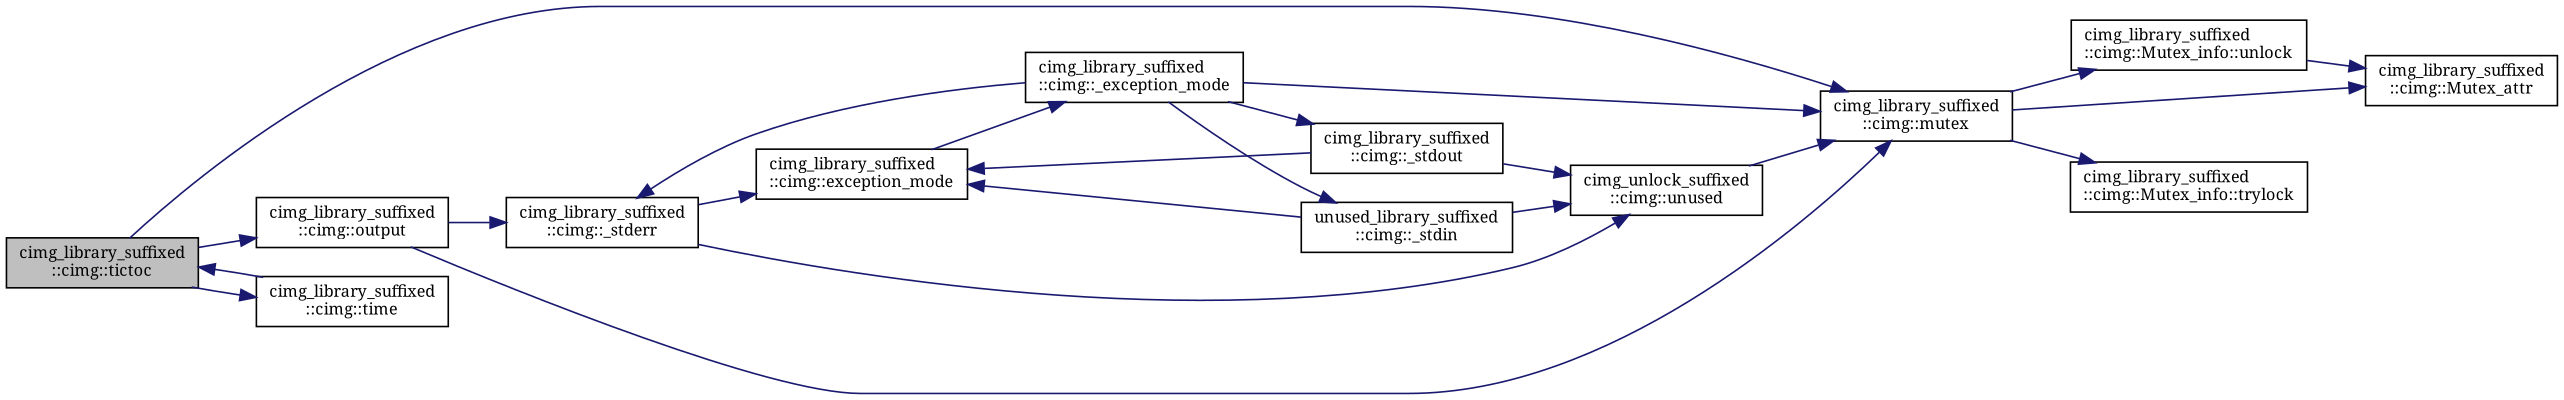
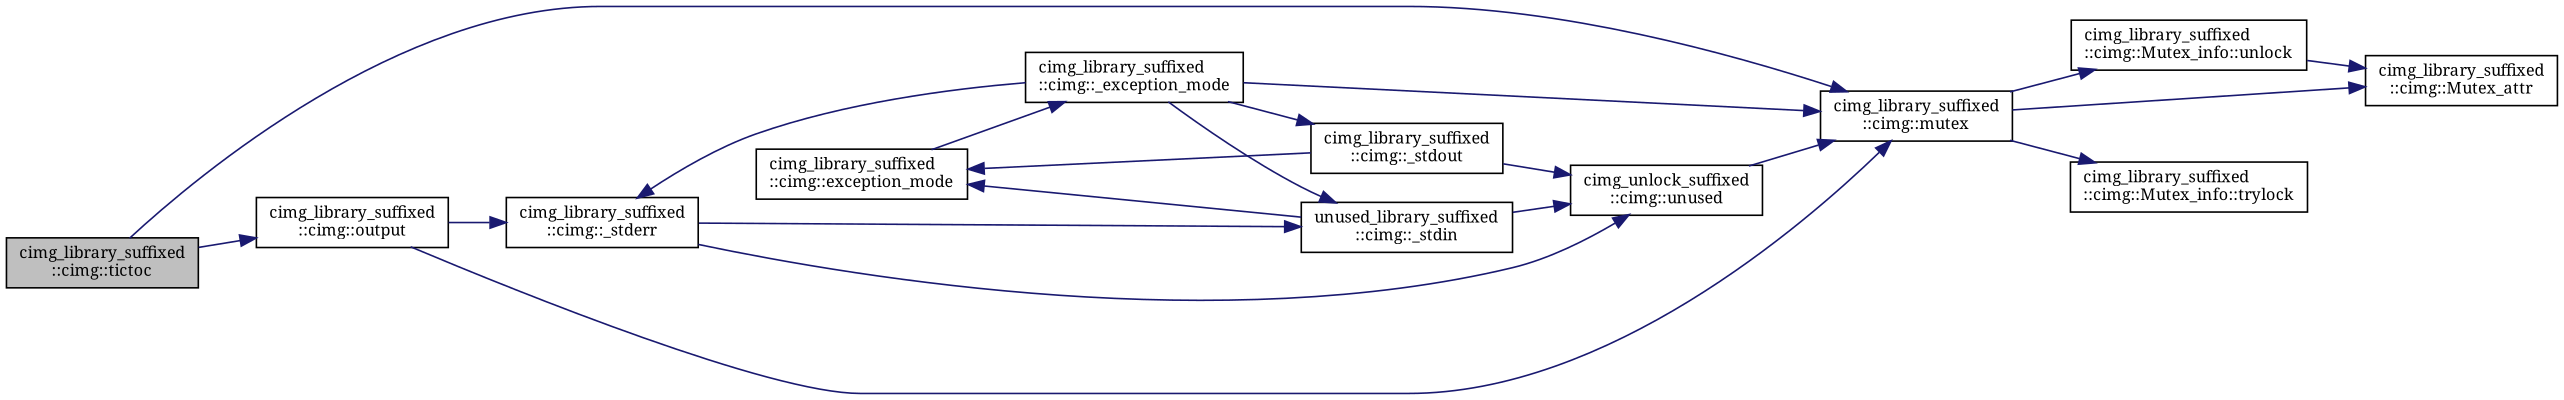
edge "cimg_library_suffixed ::cimg::_stderr" -> "cimg_library_suffixed ::cimg::exception_mode": now "cimg_library_suffixed ::cimg::_stderr" -> "unused_library_suffixed ::cimg::_stdin"
node "cimg_library_suffixed ::cimg::time": removed
